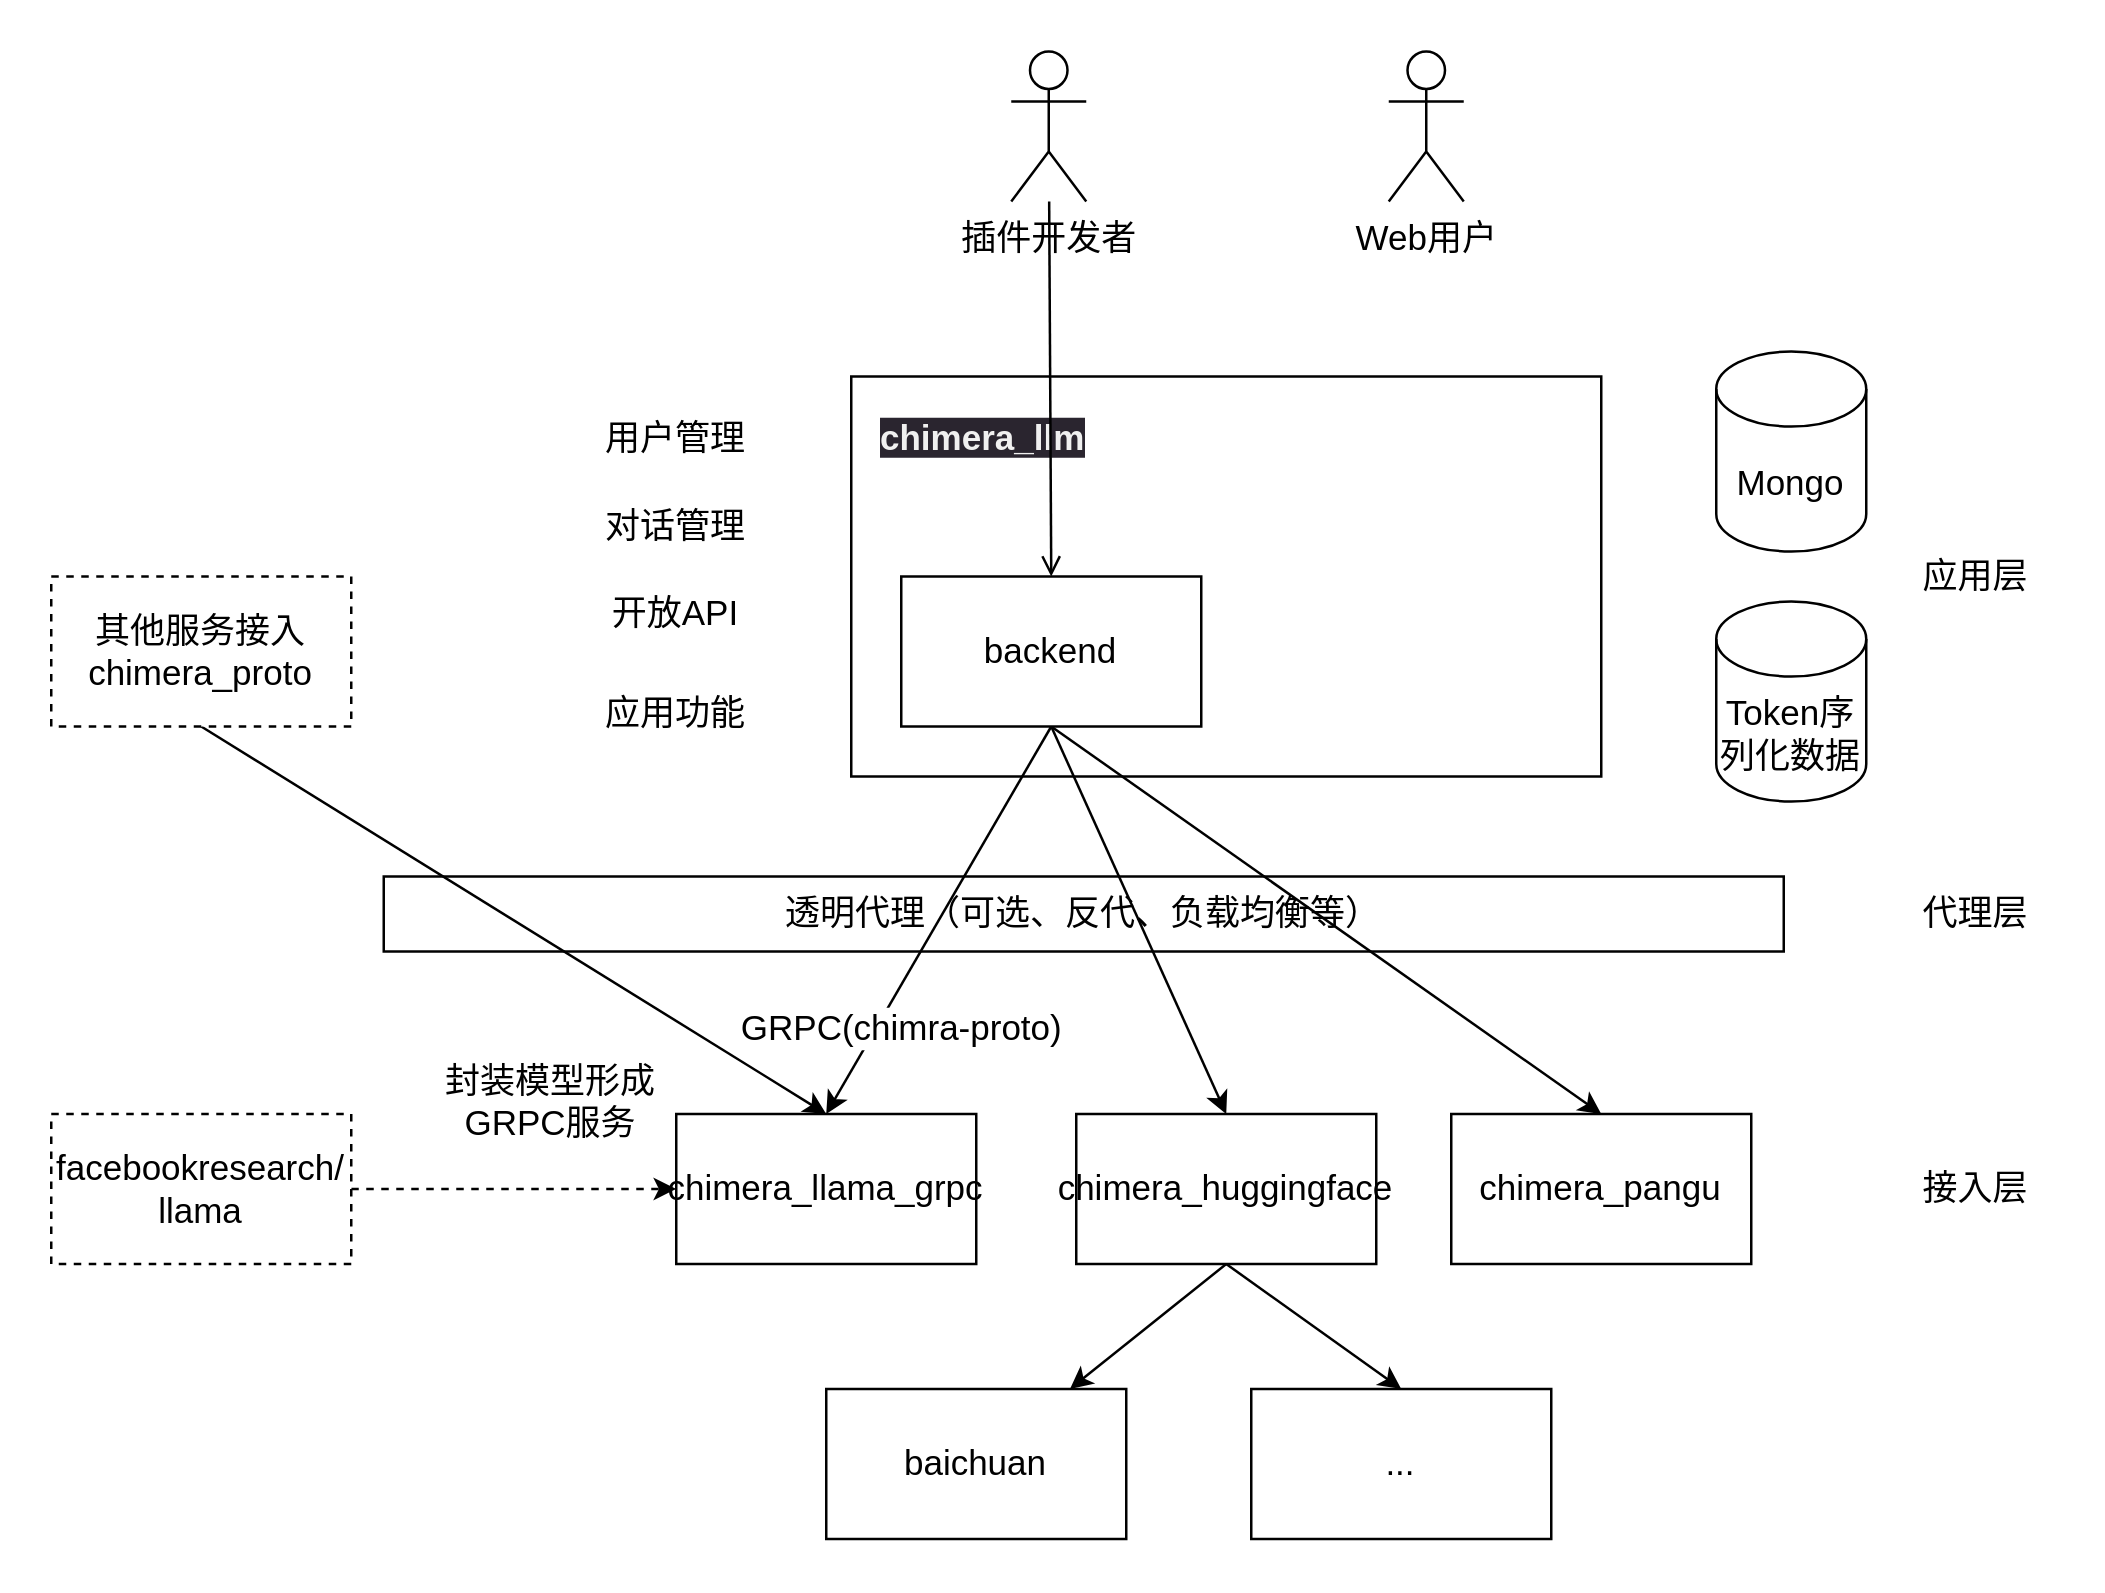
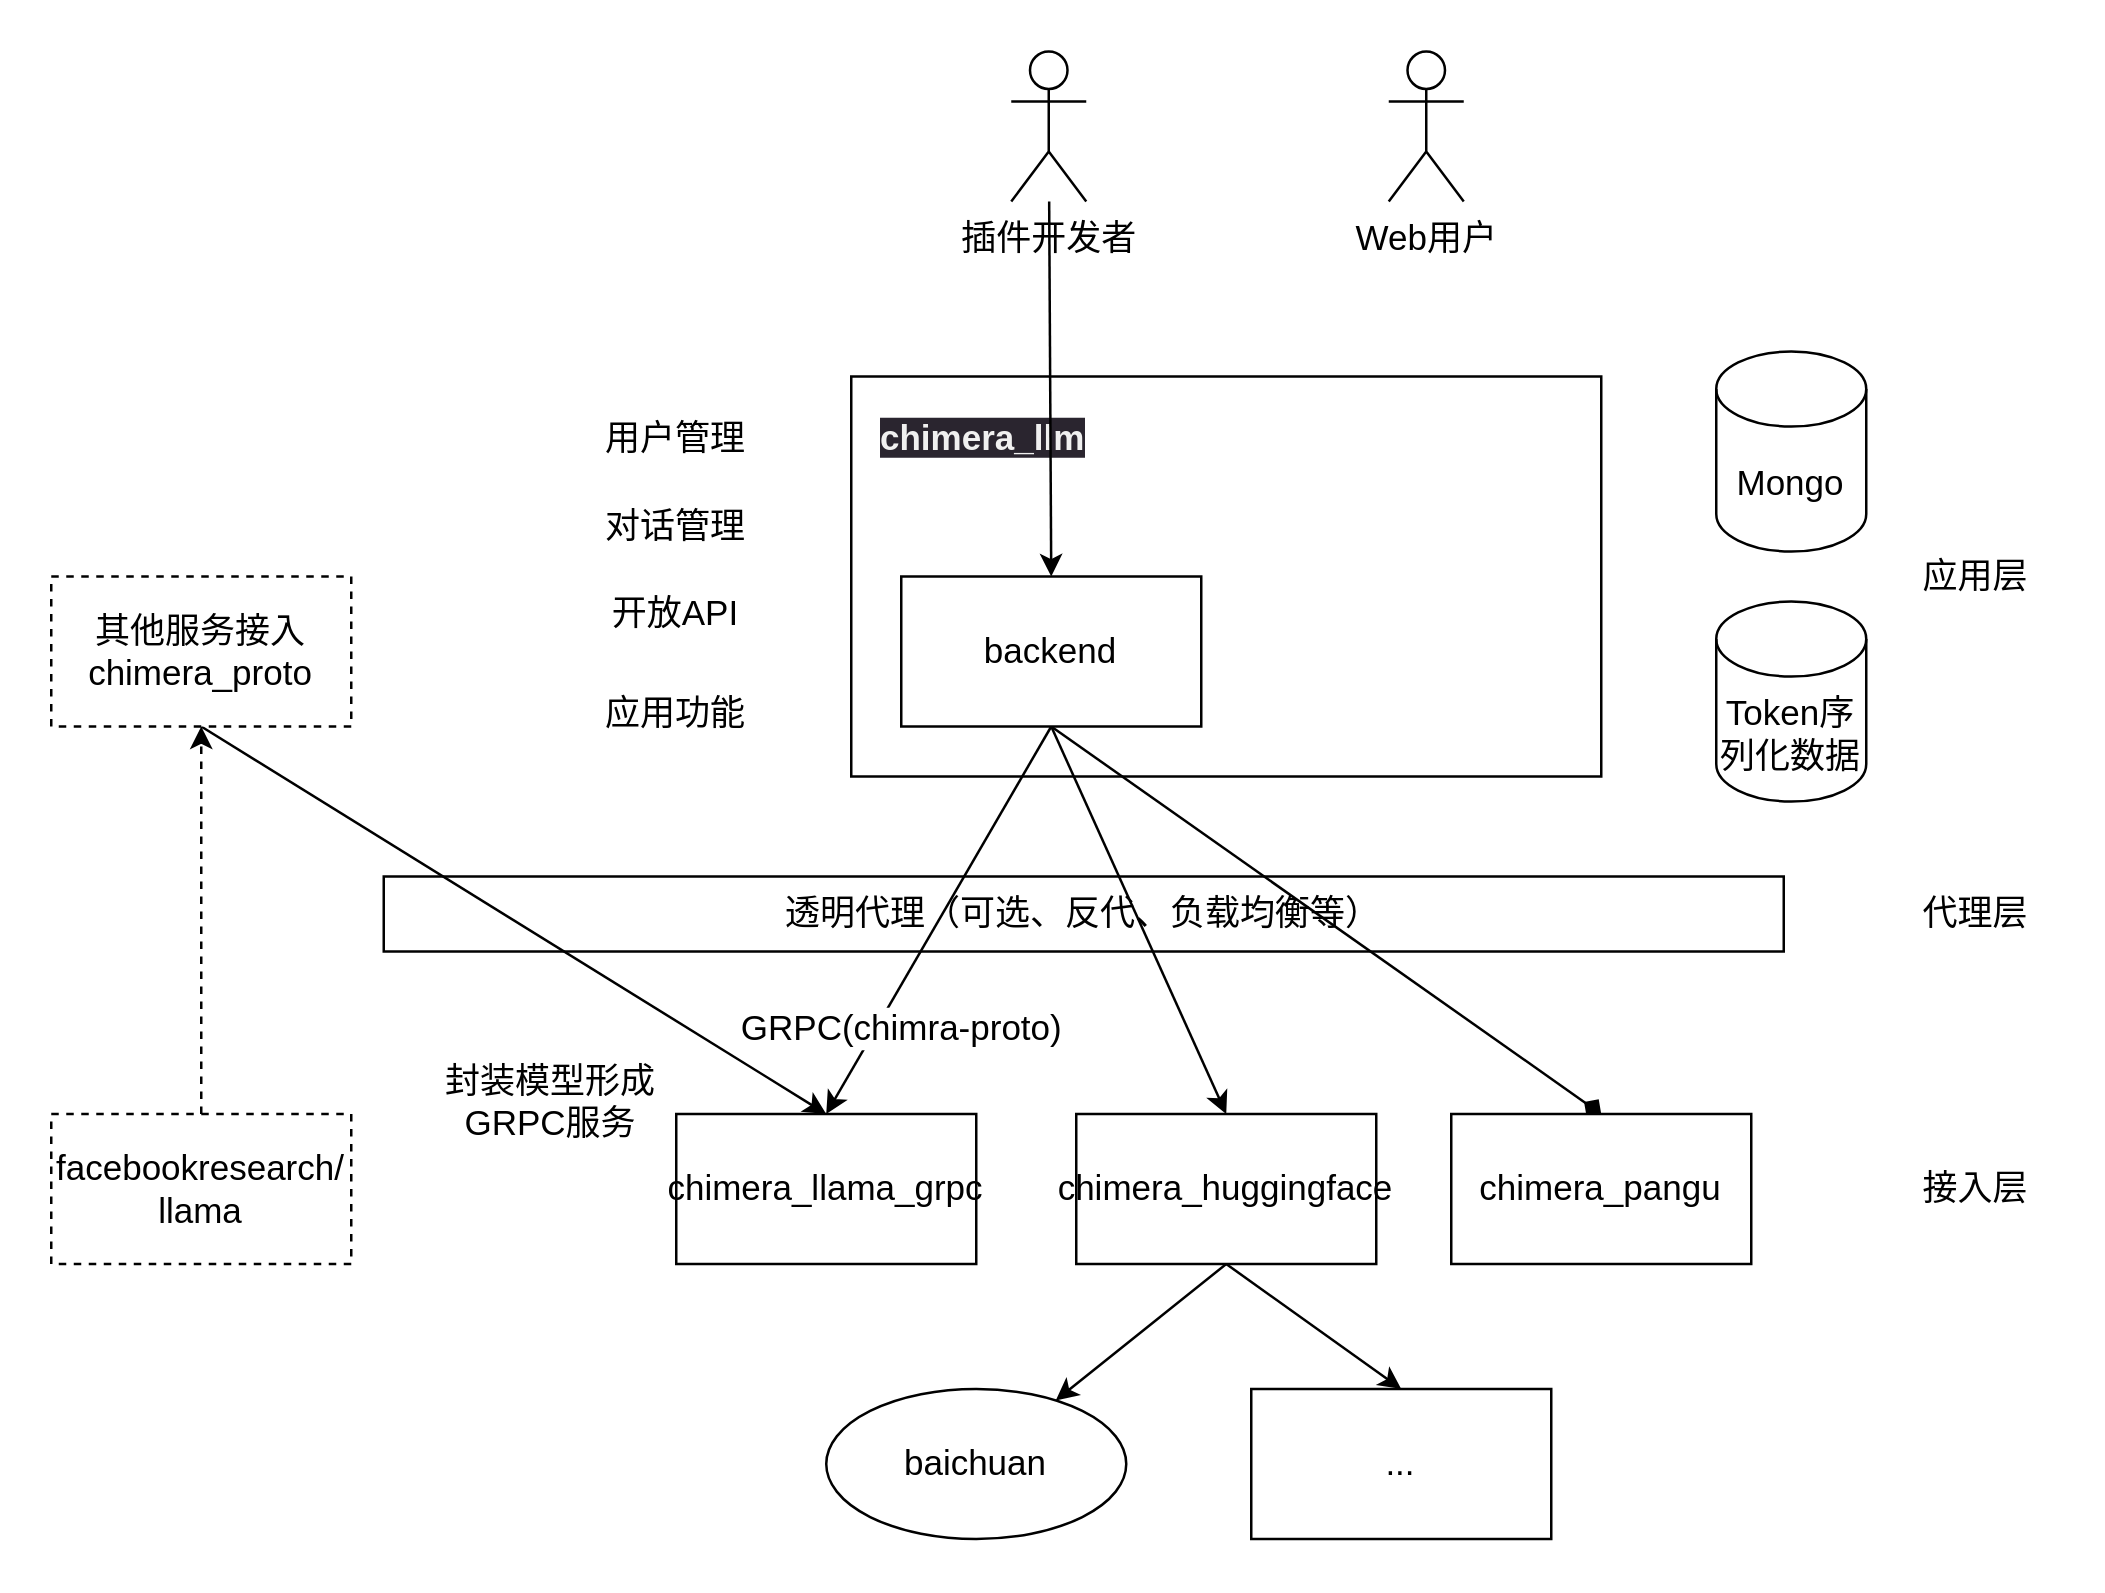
edge "插件开发者" -> "backend": arrowhead open -> classic
edge "backend" -> "chimera_pangu": arrowhead classic -> diamond
edge "facebookresearch/ llama" -> "chimera_llama_grpc": now "facebookresearch/ llama" -> "其他服务接入chimera_proto"
node "baichuan": shape rectangle -> ellipse
